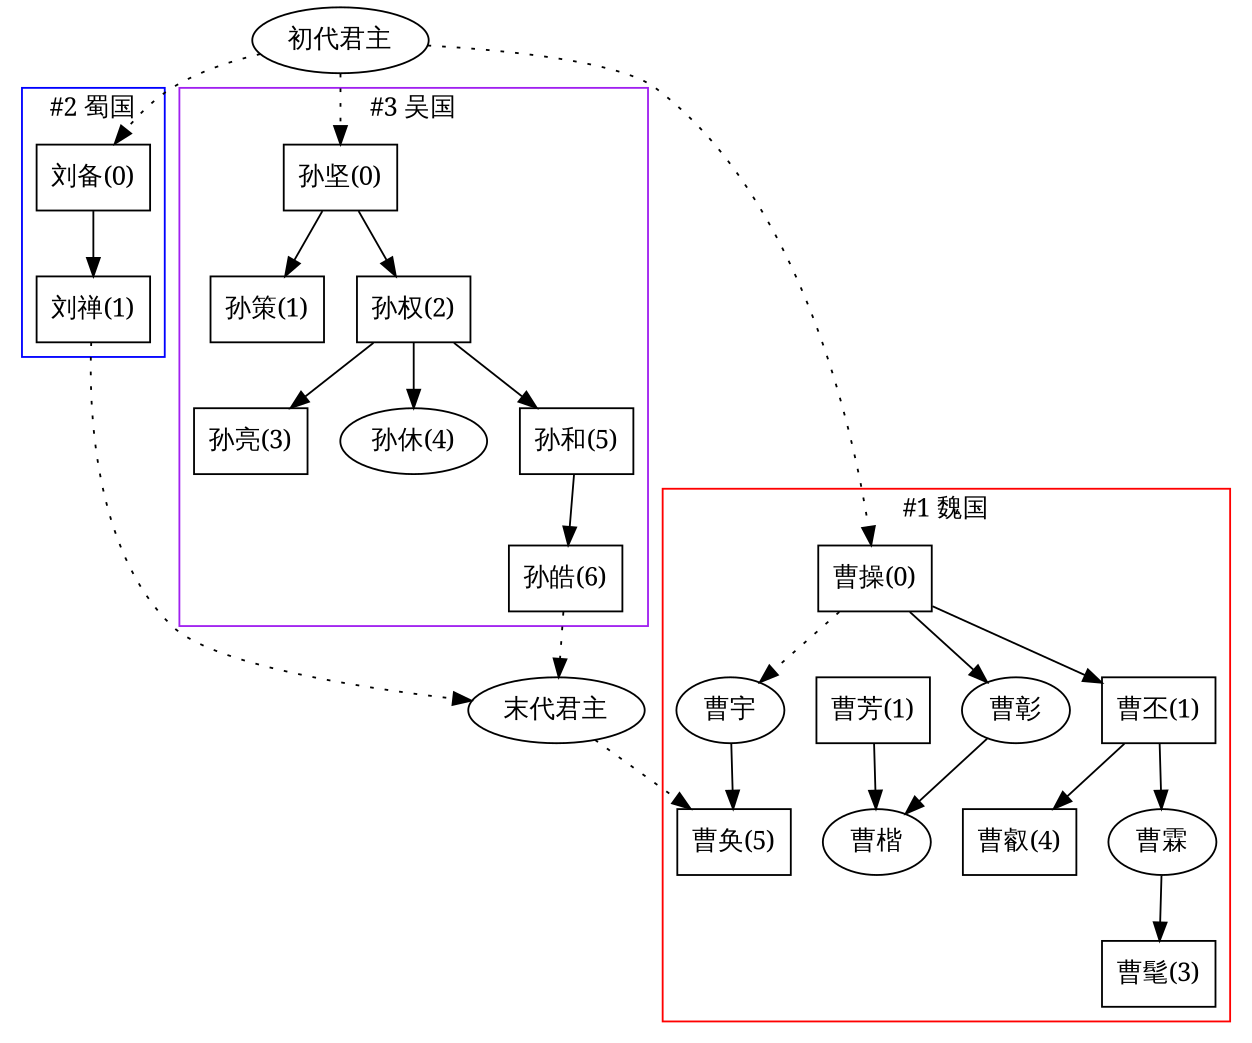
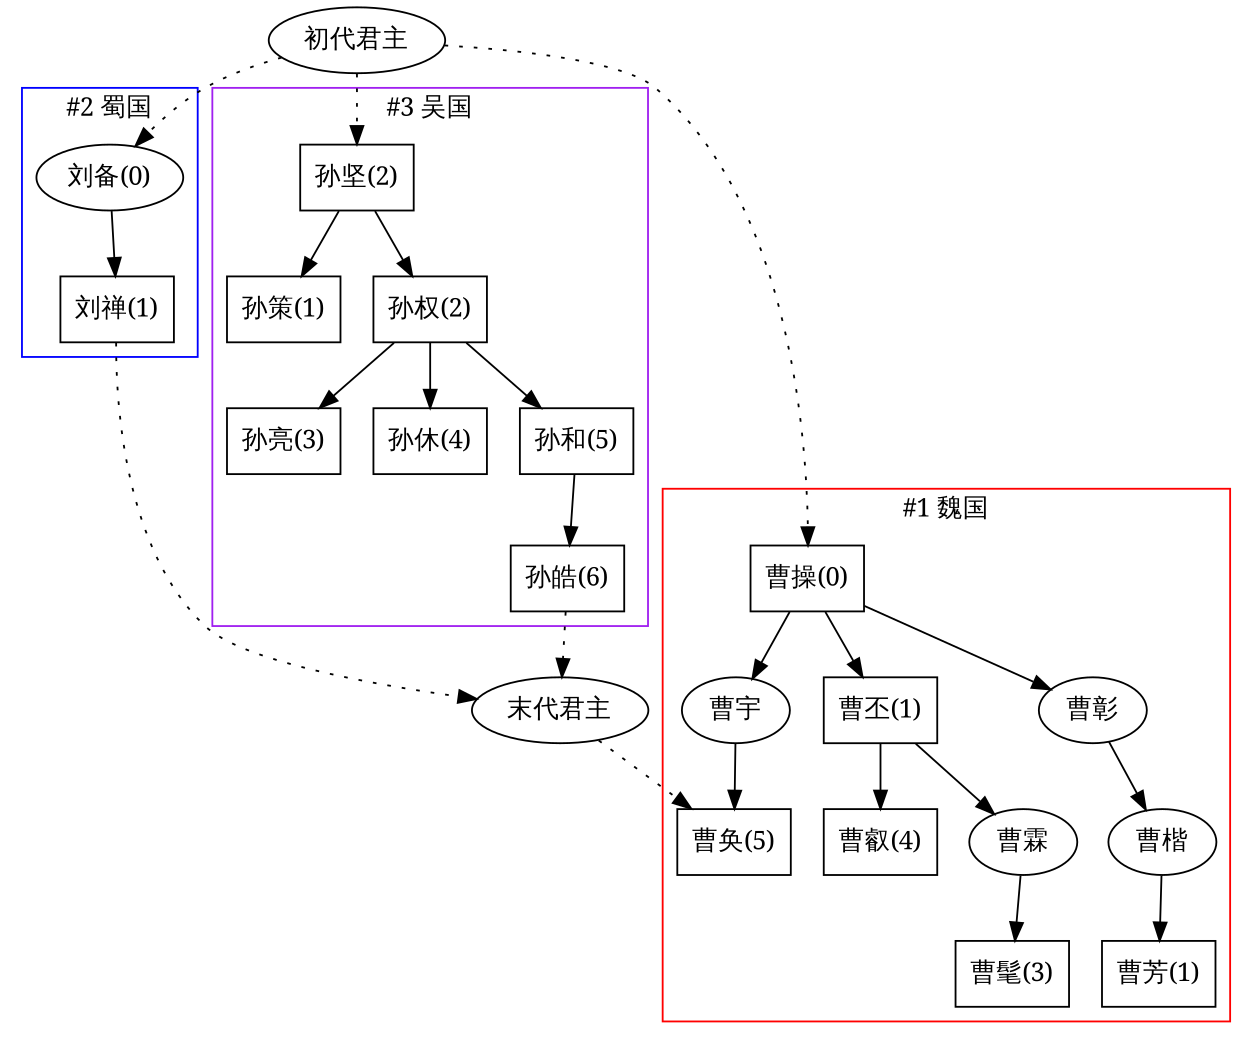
node "刘备(0)": shape box -> ellipse
node "孙坚(0)": label "孙坚(0)" -> "孙坚(2)"
node "孙休(4)": shape ellipse -> box
edge "曹操(0)" -> "曹宇": style dotted -> solid
edge "曹芳(1)" -> "曹楷": reversed
